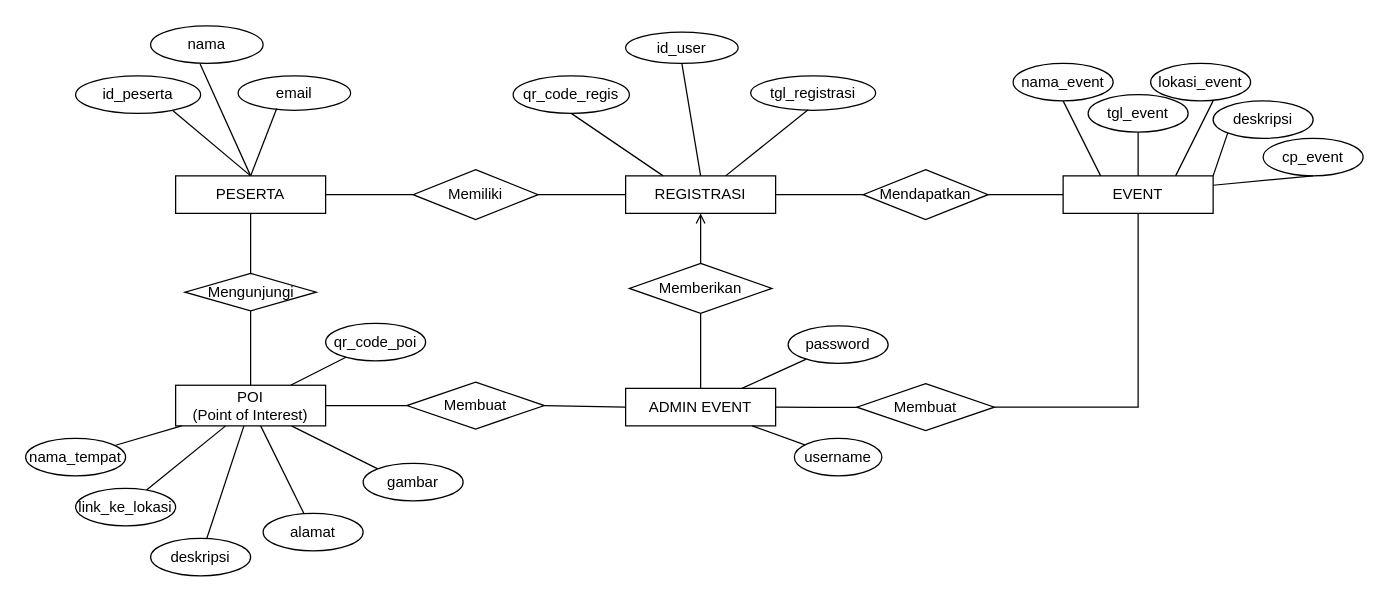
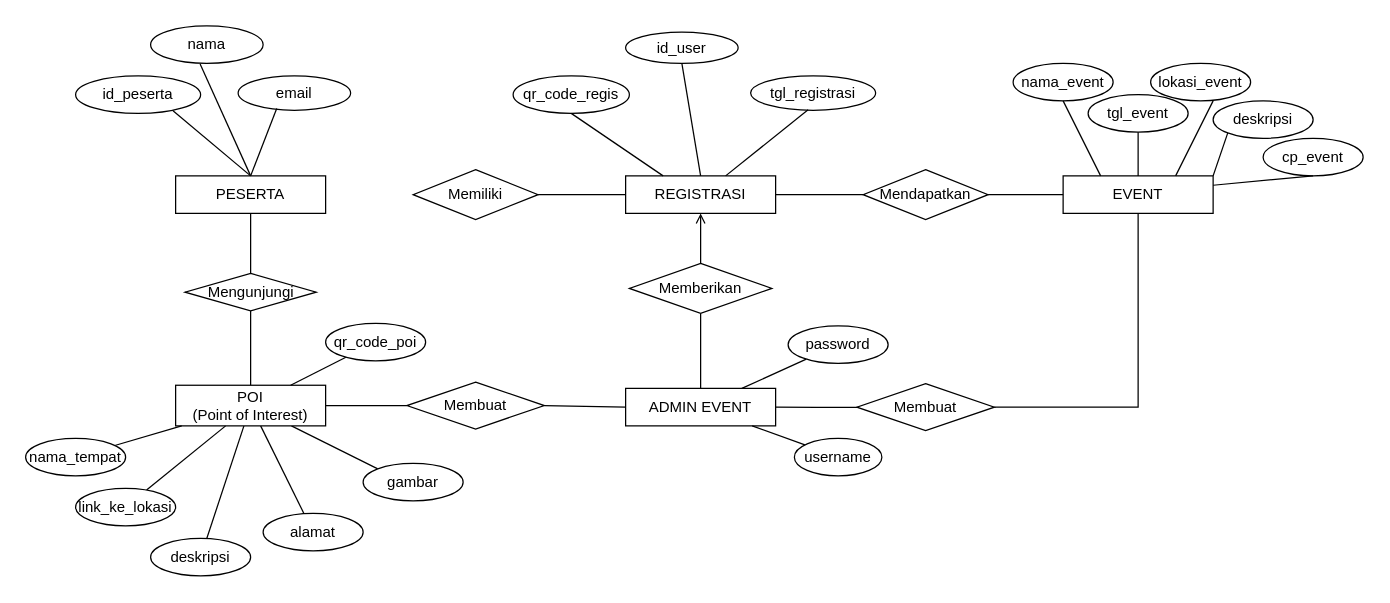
edge "PESERTA" -- "Memiliki": removed
